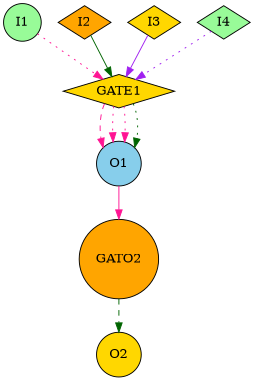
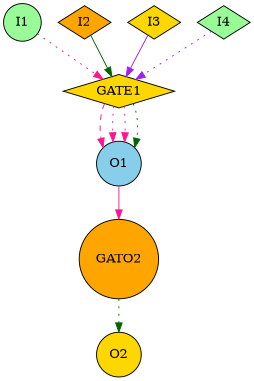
edge "GATO2" -> "O2": style dashed -> dotted
